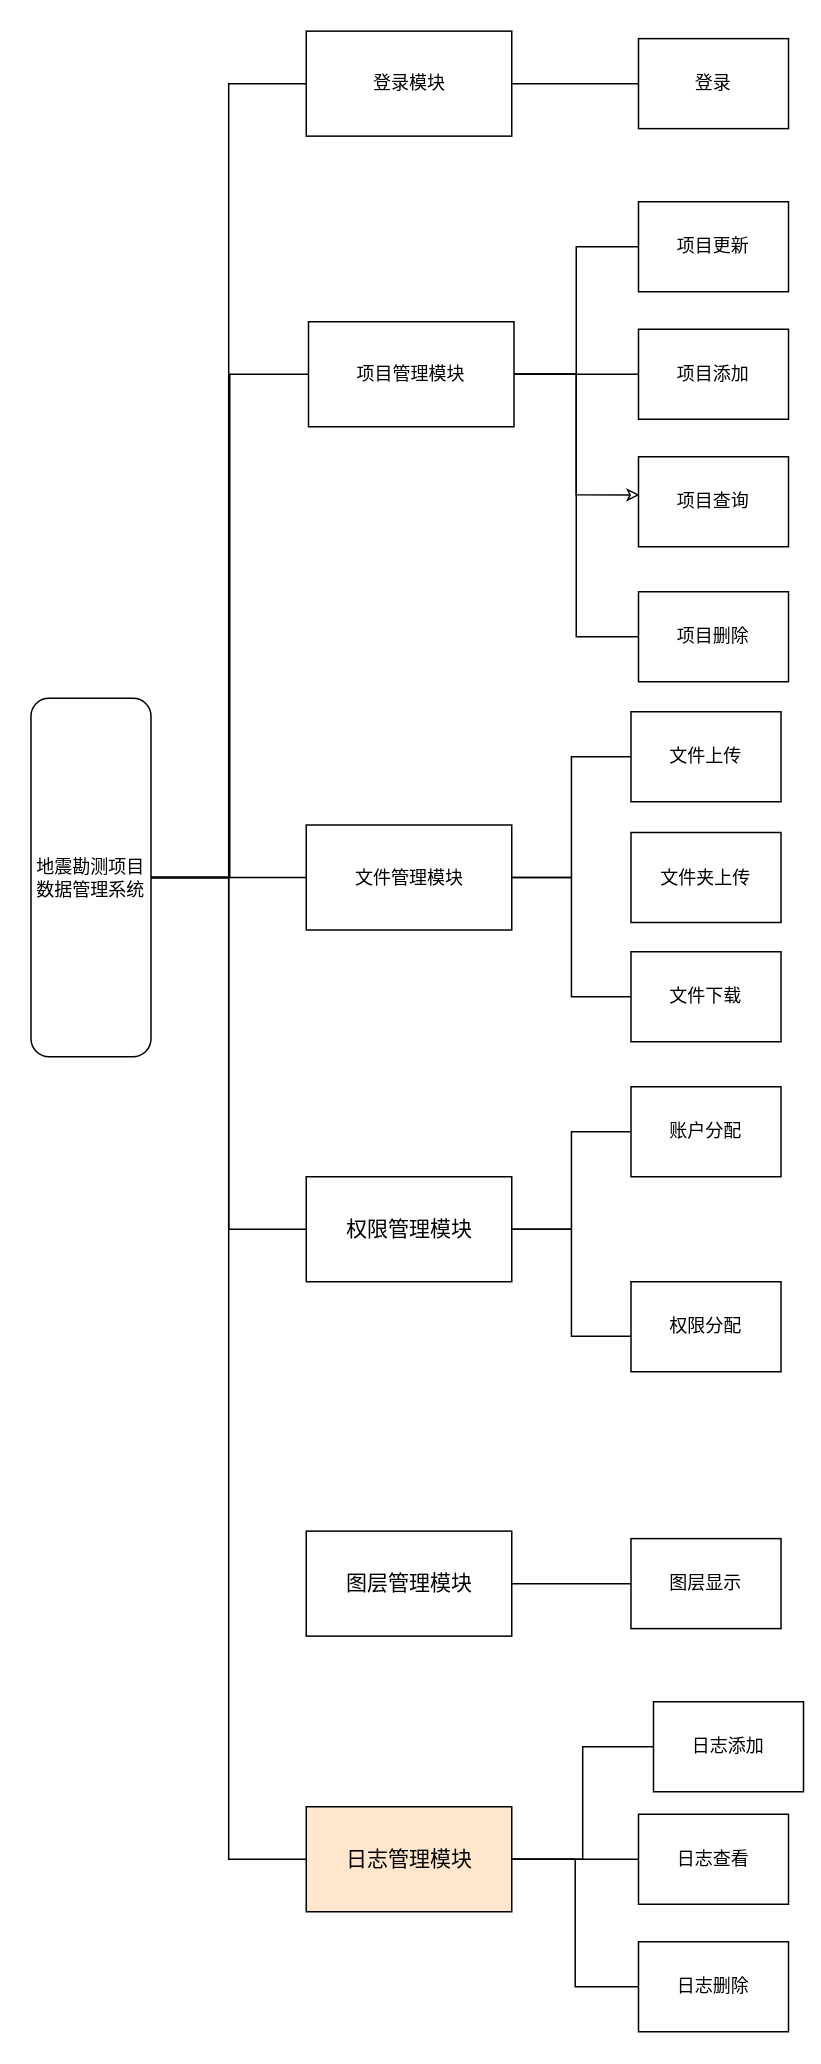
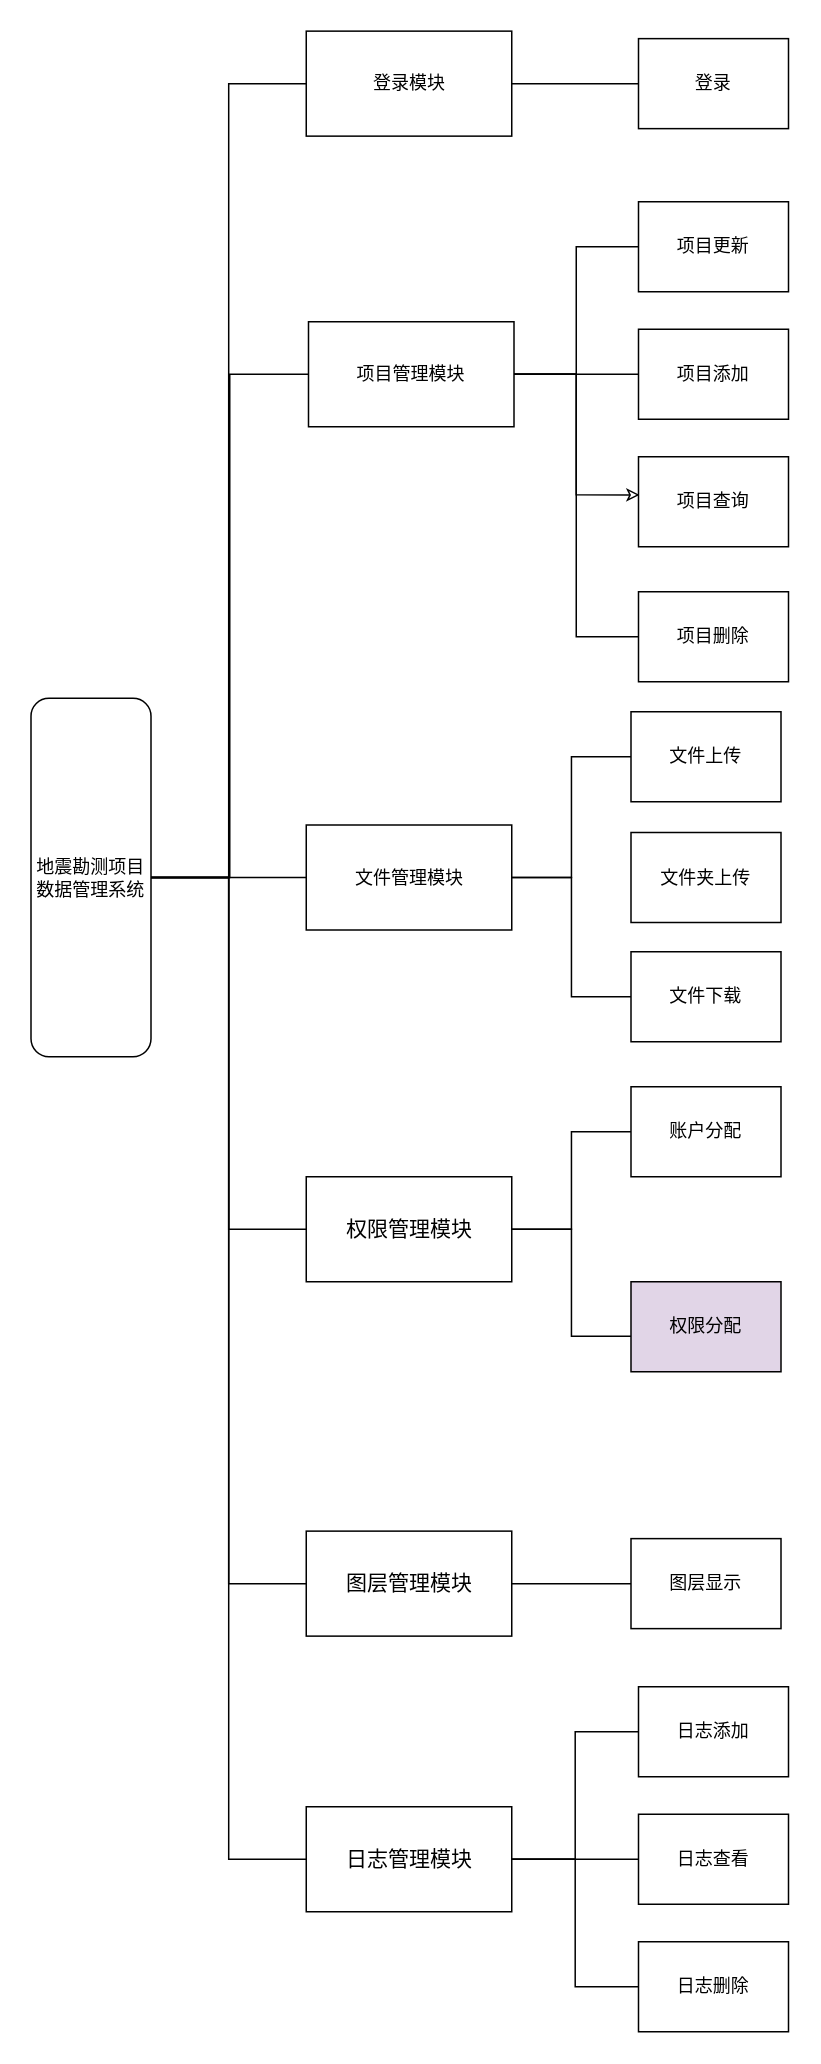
node "权限分配": fillcolor #ffffff -> #e1d5e7
edge "地震勘测项目数据管理系统" -- "图层管理模块": added
node "日志添加": moved (728, 1747) -> (713, 1732)
node "日志管理模块": fillcolor #ffe6cc -> #ffffff
